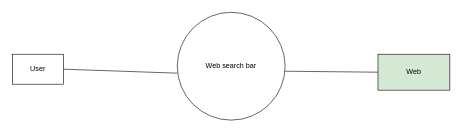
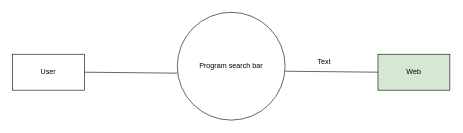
node "Text": added
node "Web search bar": label "Web search bar" -> "Program search bar"
node "User": size 51x30 -> 72x36
